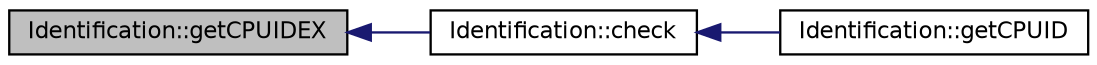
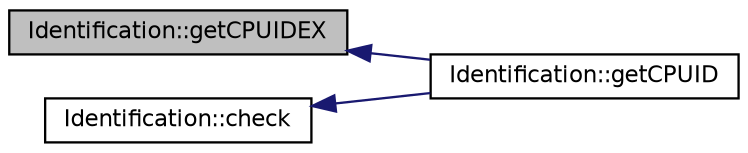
edge "Identification::check" -> "Identification::getCPUIDEX": now "Identification::getCPUID" -> "Identification::getCPUIDEX"
